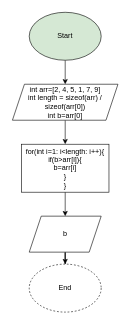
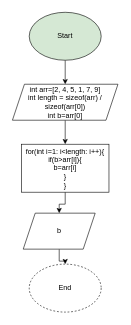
node "b": moved (65, 234) -> (59, 231)
